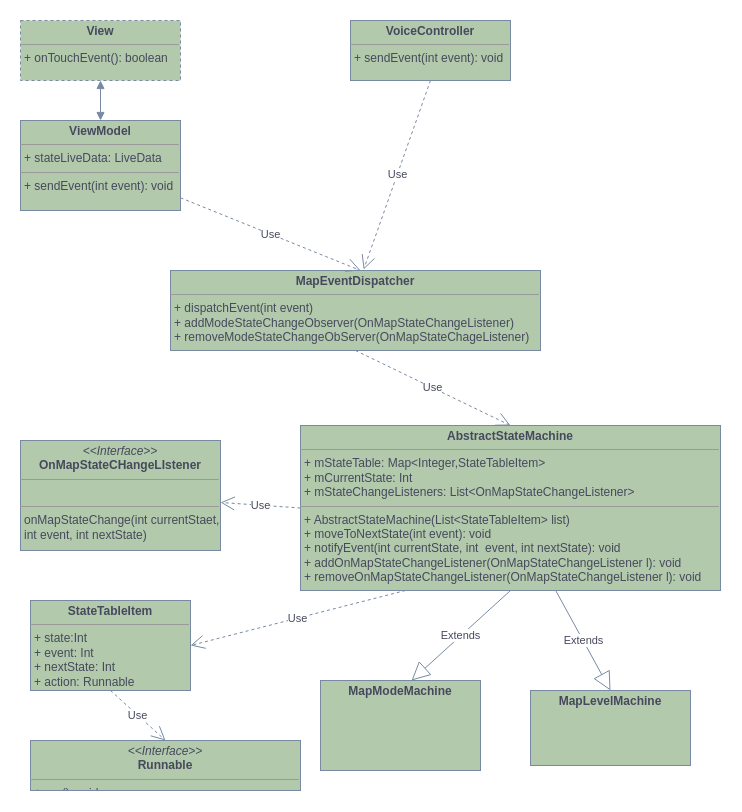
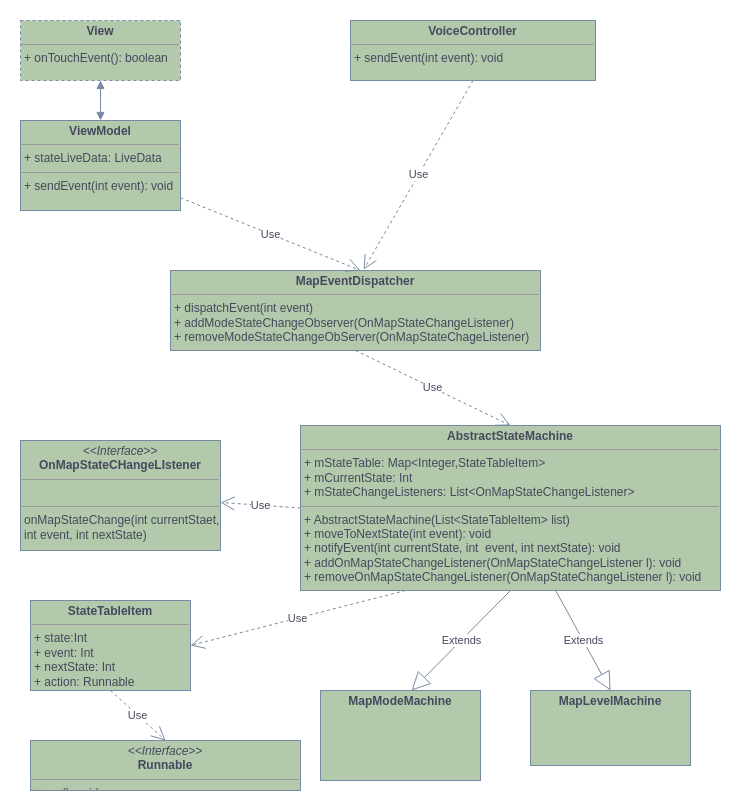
node "VoiceController + sendEvent(int event): void": size 160x60 -> 245x60
node "MapModeMachine": moved (401, 726) -> (401, 736)
